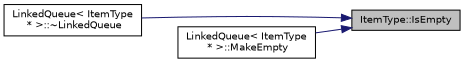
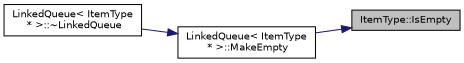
edge "LinkedQueue< ItemType * >::~LinkedQueue" -> "ItemType::IsEmpty": now "LinkedQueue< ItemType * >::~LinkedQueue" -> "LinkedQueue< ItemType * >::MakeEmpty"
